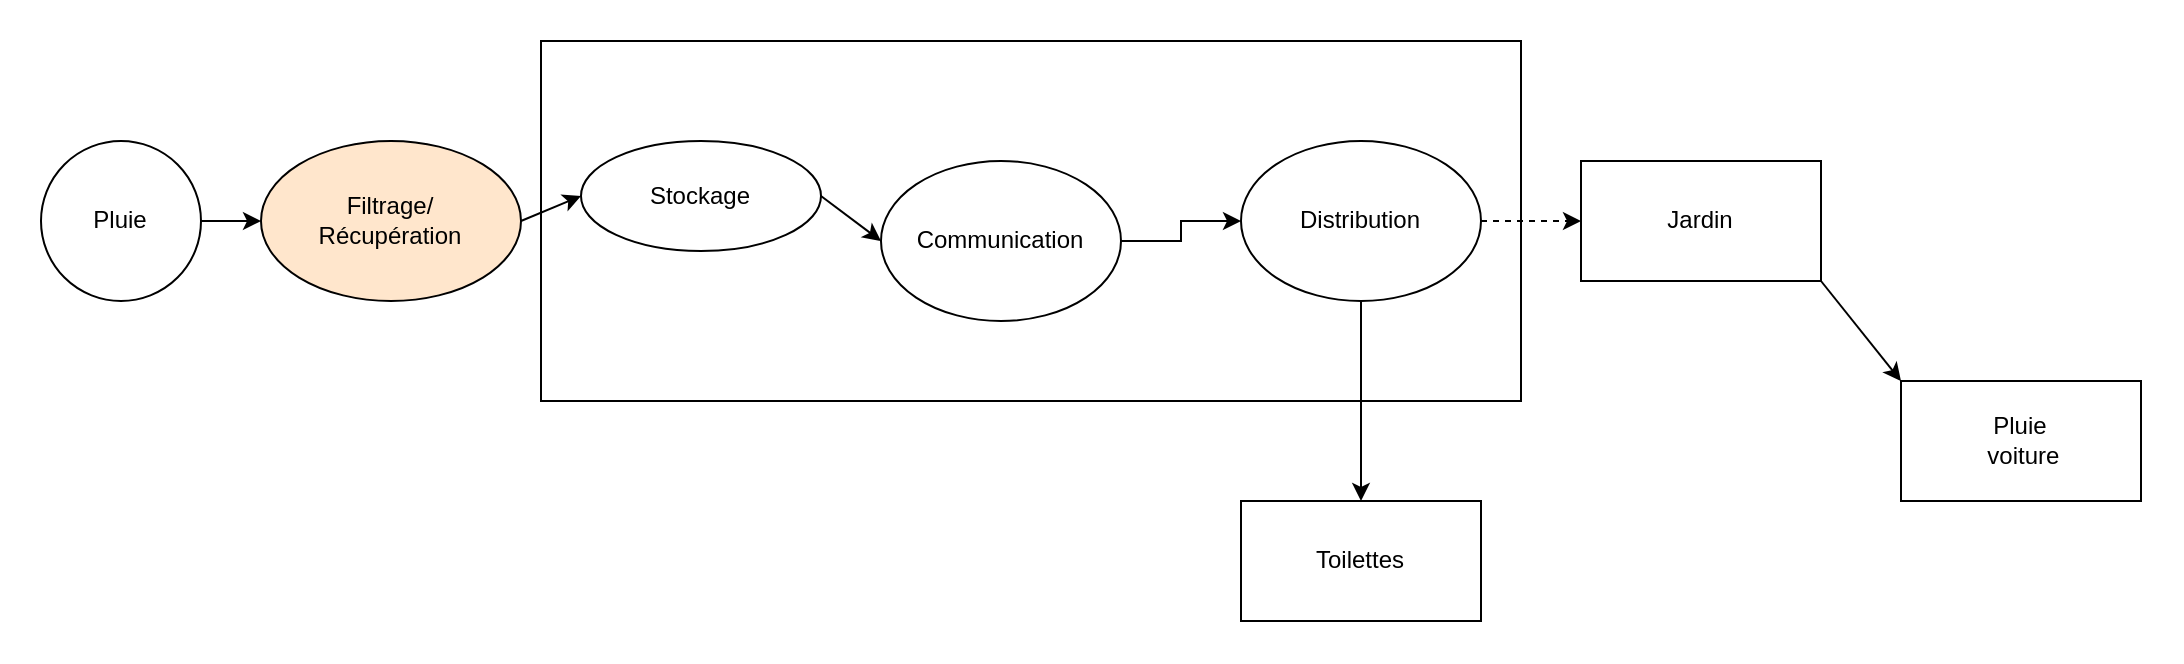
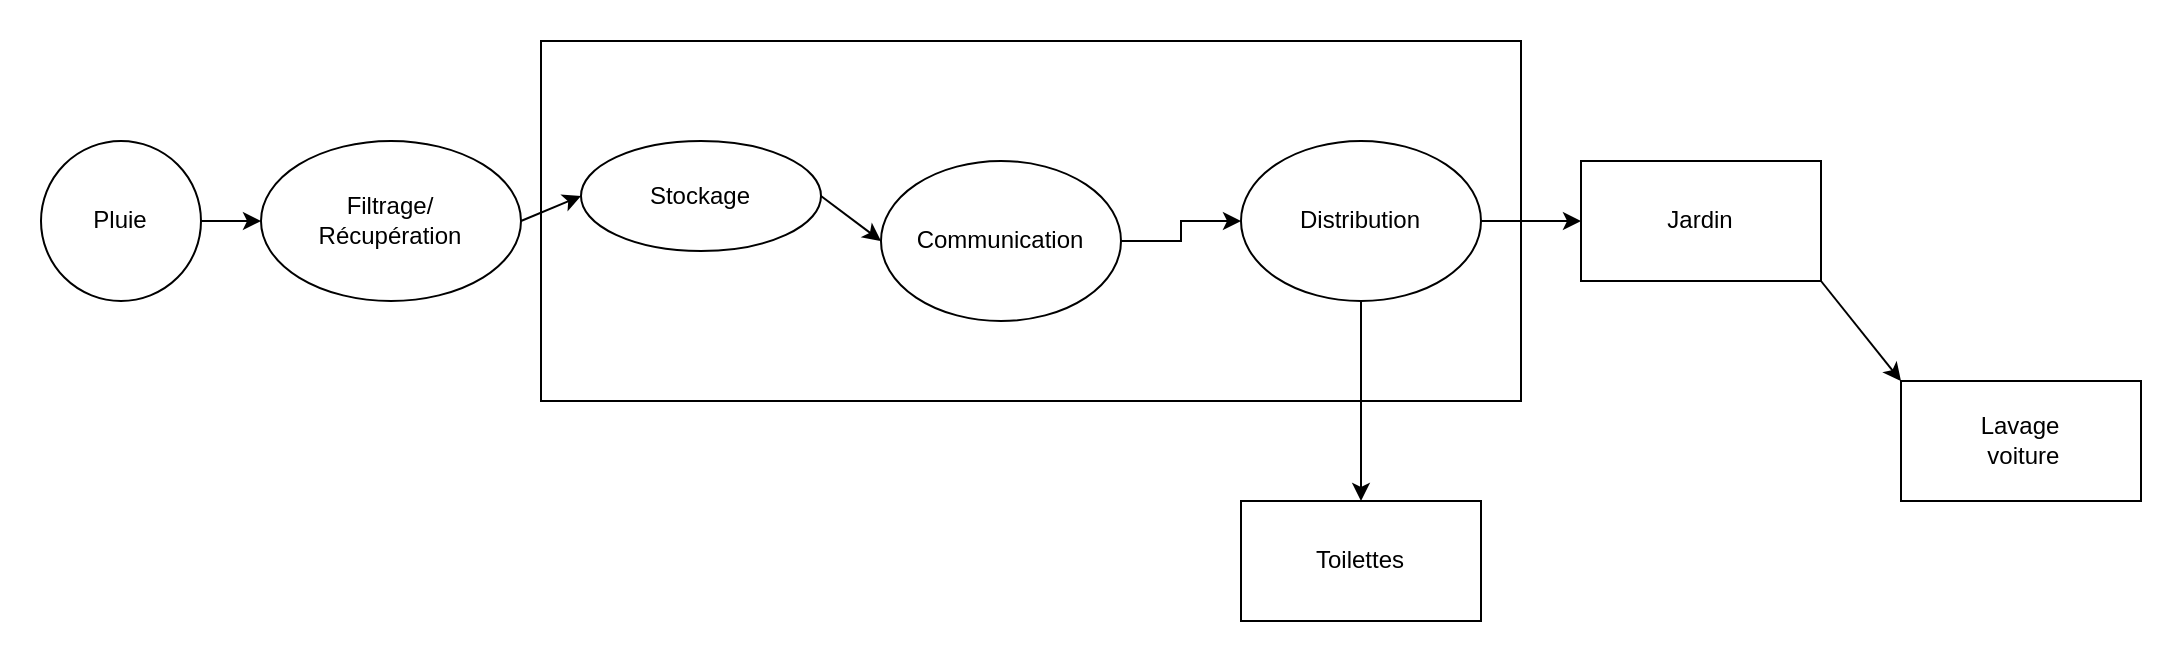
node "Filtrage/ Récupération": fillcolor #ffe6cc -> #ffffff
edge "Distribution" -> "Jardin": style dashed -> solid
node "Pluie voiture": label "Pluie voiture" -> "Lavage voiture"
